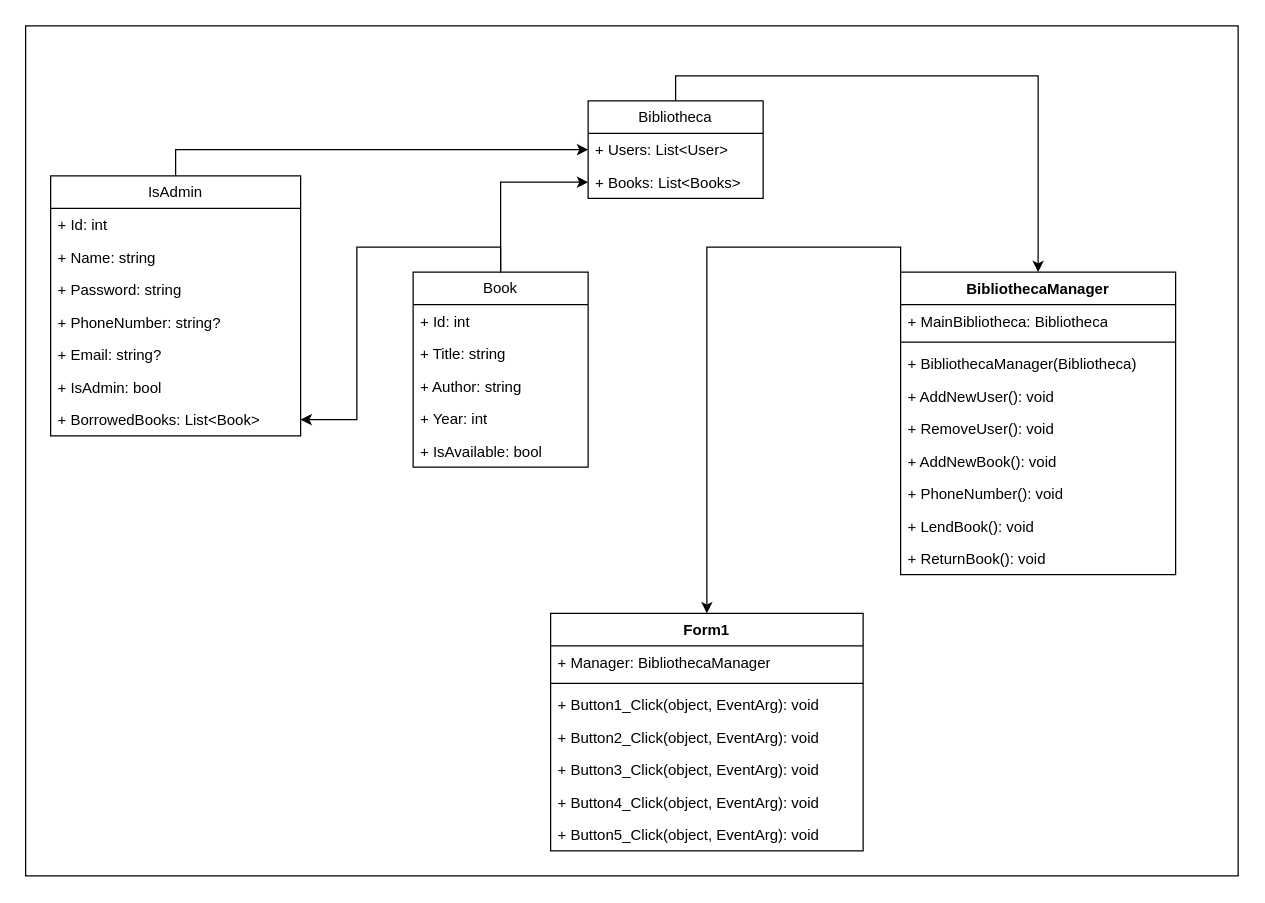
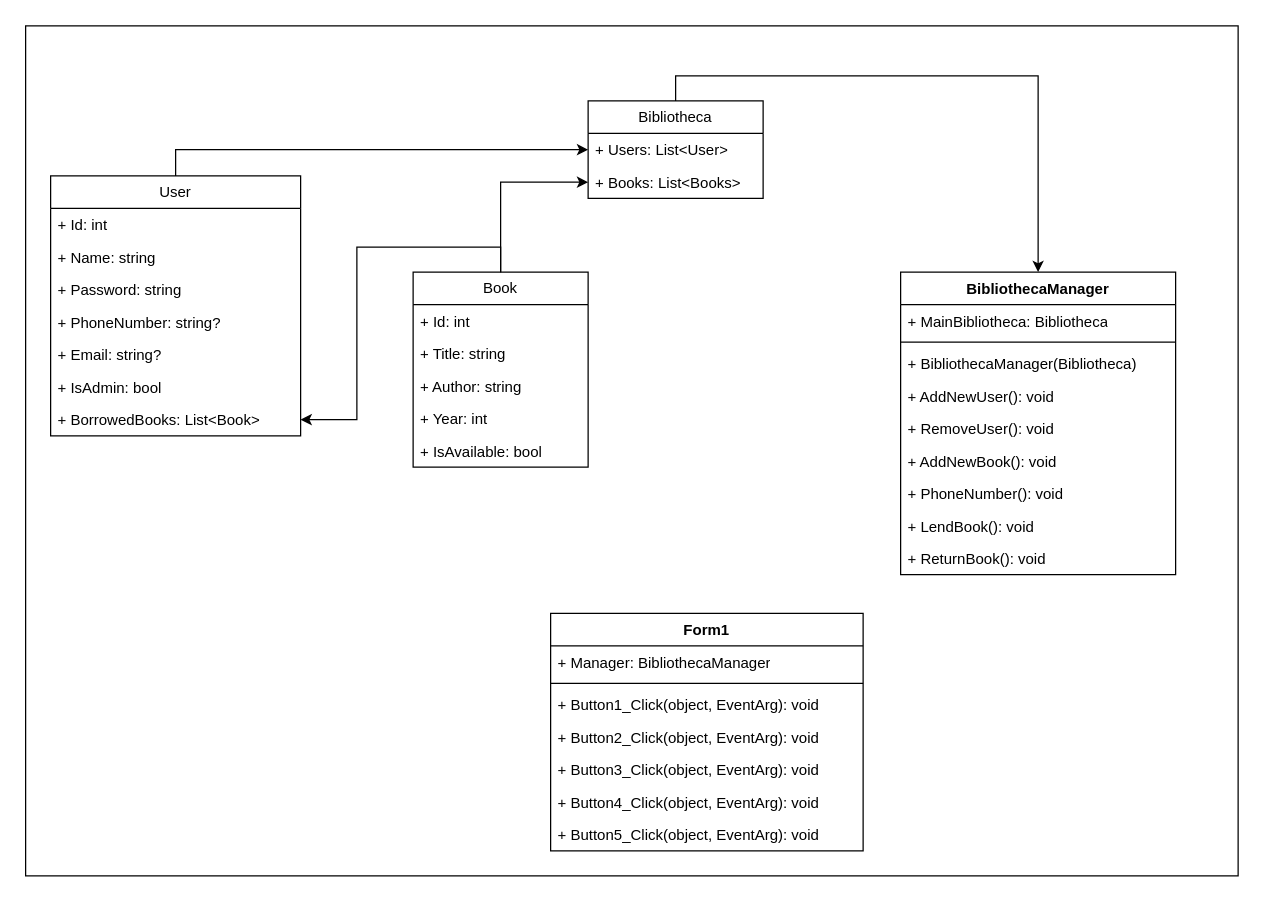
node "IsAdmin": label "IsAdmin" -> "User"
edge "BibliothecaManager" -> "Form1": removed
